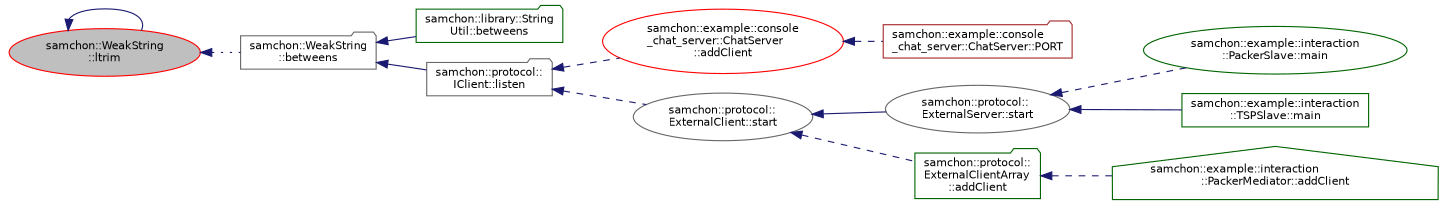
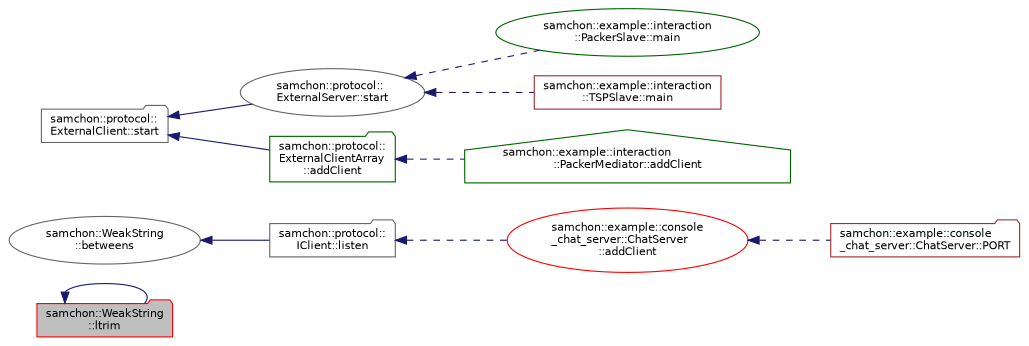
node "samchon::library::String Util::betweens": removed
node "samchon::WeakString ::ltrim": shape ellipse -> folder
edge "samchon::WeakString ::betweens" -> "samchon::WeakString ::ltrim": removed
node "samchon::WeakString ::betweens": shape folder -> ellipse
edge "samchon::protocol:: ExternalClient::start" -> "samchon::protocol:: IClient::listen": removed
edge "samchon::example::interaction ::TSPSlave::main" -> "samchon::protocol:: ExternalServer::start": style solid -> dashed
node "samchon::example::interaction ::TSPSlave::main": color darkgreen -> brown
node "samchon::protocol:: ExternalClient::start": shape ellipse -> folder
edge "samchon::protocol:: ExternalClientArray ::addClient" -> "samchon::protocol:: ExternalClient::start": style dashed -> solid
